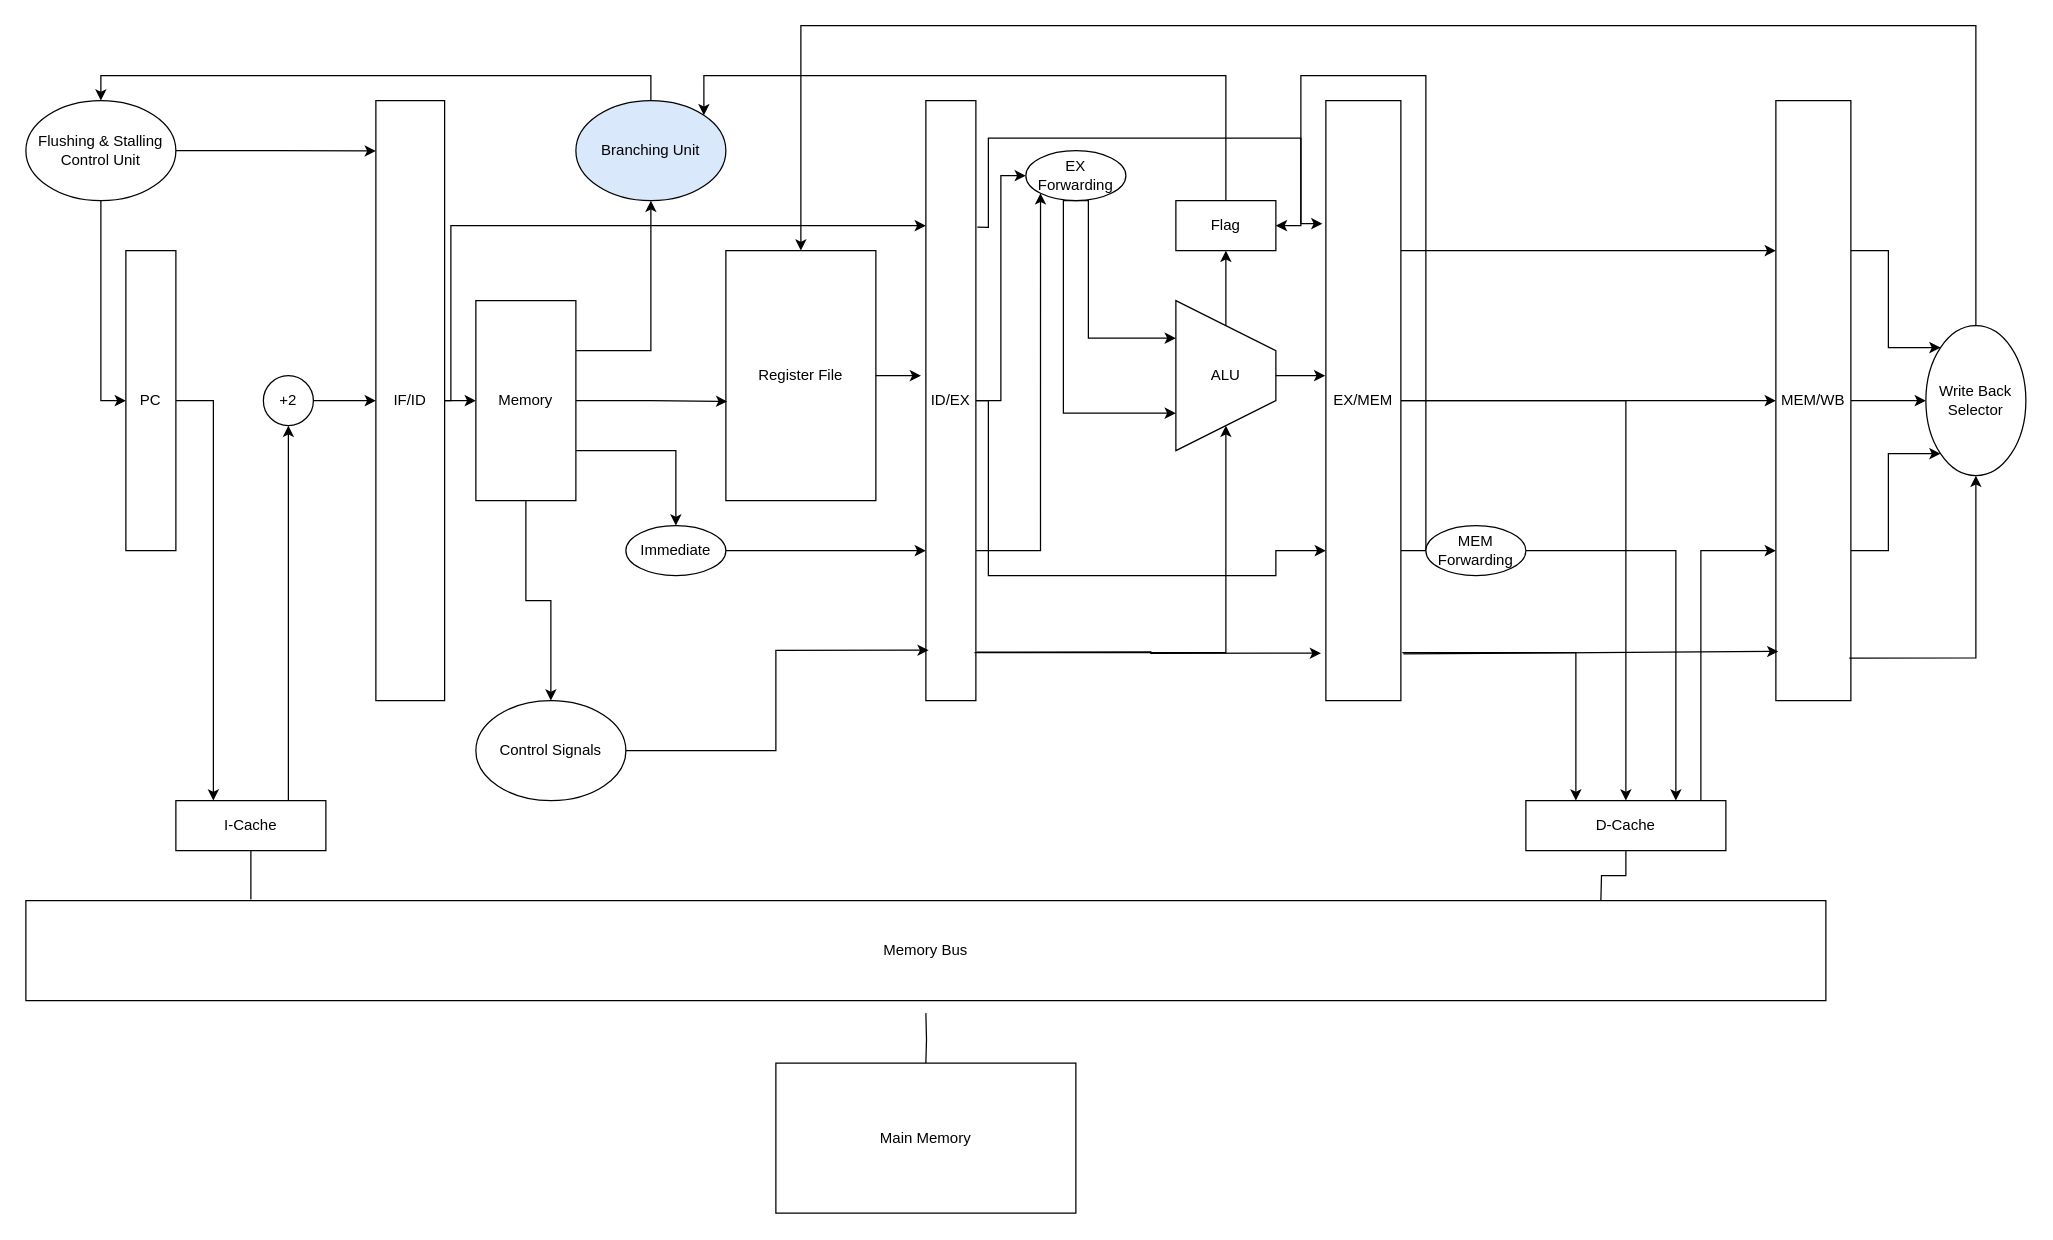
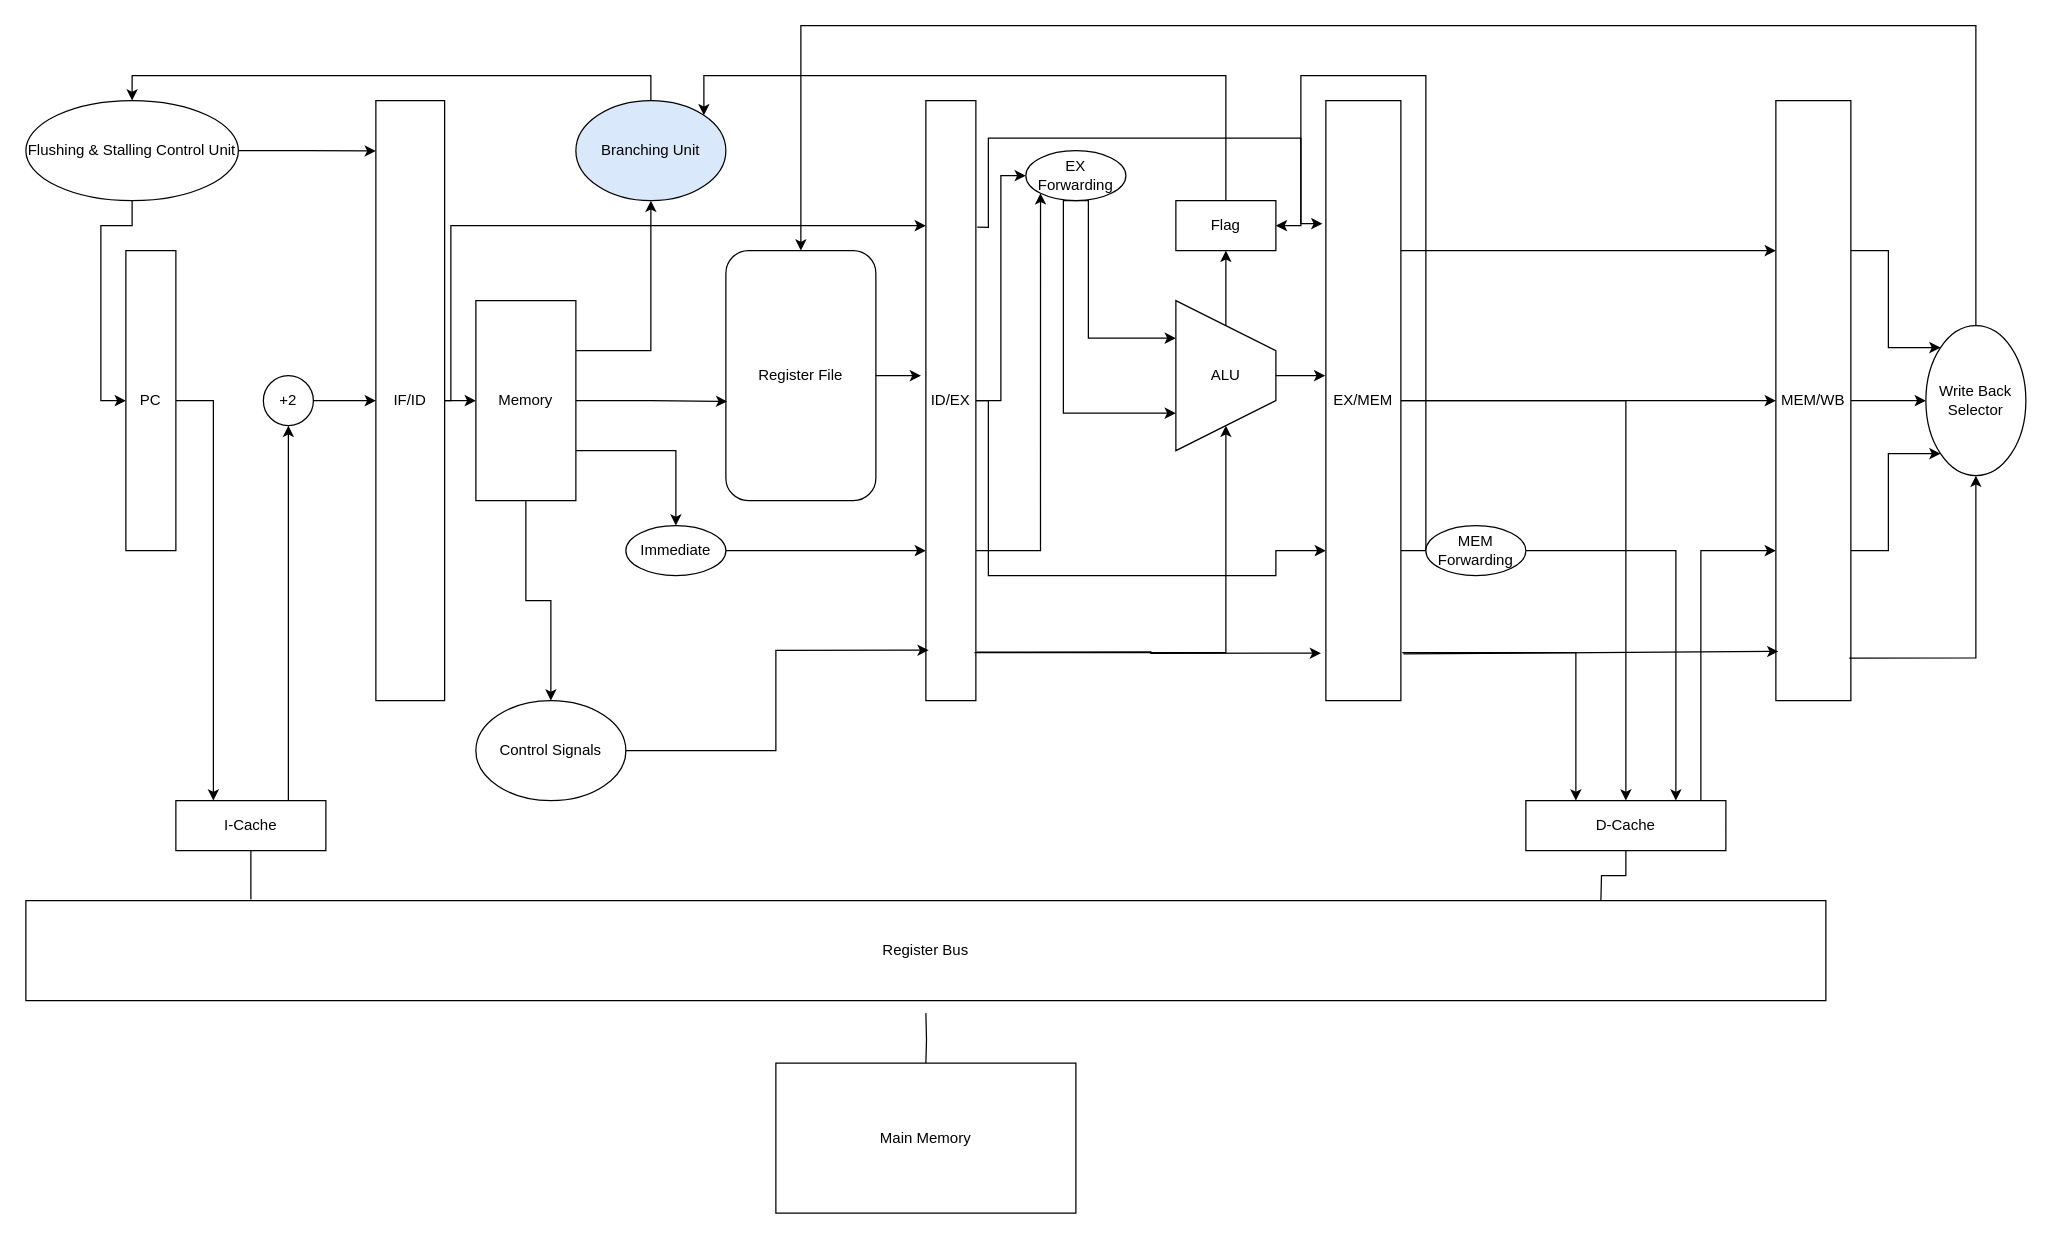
node "Flushing & Stalling Control Unit": size 150x100 -> 213x100
node "Register File": shape rectangle -> rounded rectangle
node "Memory Bus": label "Memory Bus" -> "Register Bus"
